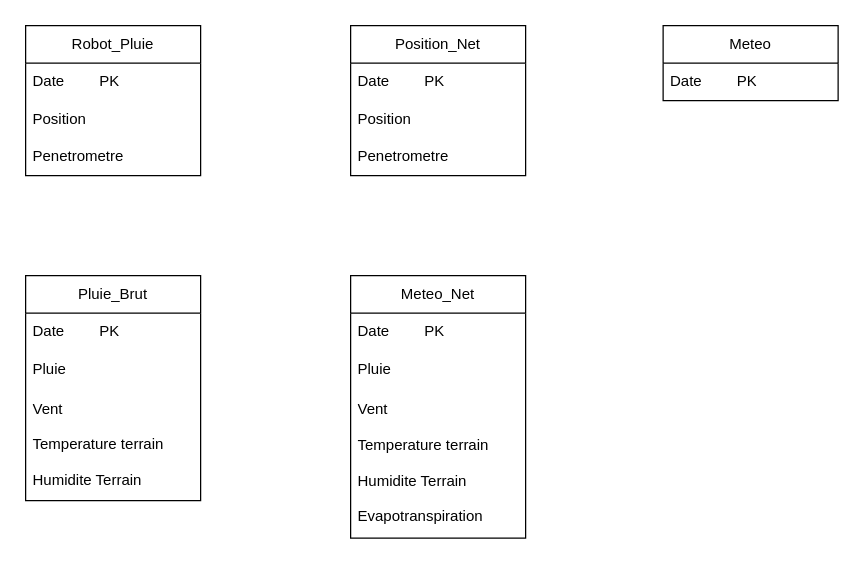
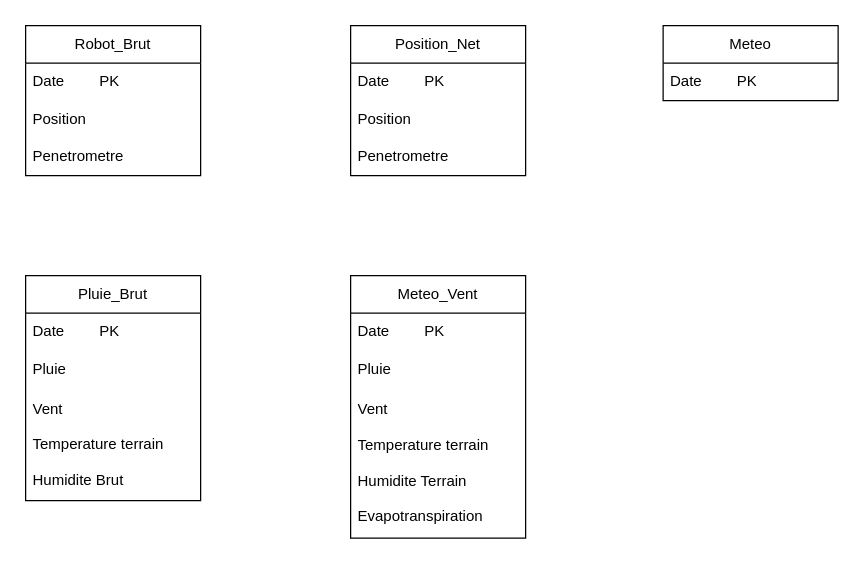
node "Robot_Pluie": label "Robot_Pluie" -> "Robot_Brut"
node "Meteo_Net": label "Meteo_Net" -> "Meteo_Vent"
node "Vent Temperature terrain Humidite Terrain": label "Vent Temperature terrain Humidite Terrain" -> "Vent Temperature terrain Humidite Brut"
